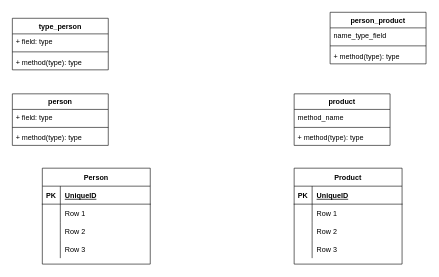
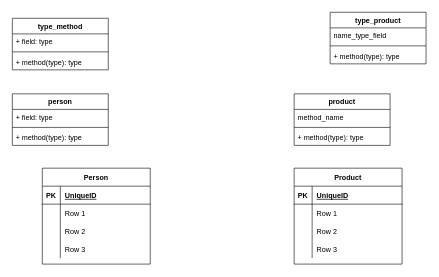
node "person_product": label "person_product" -> "type_product"
node "type_person": label "type_person" -> "type_method"
